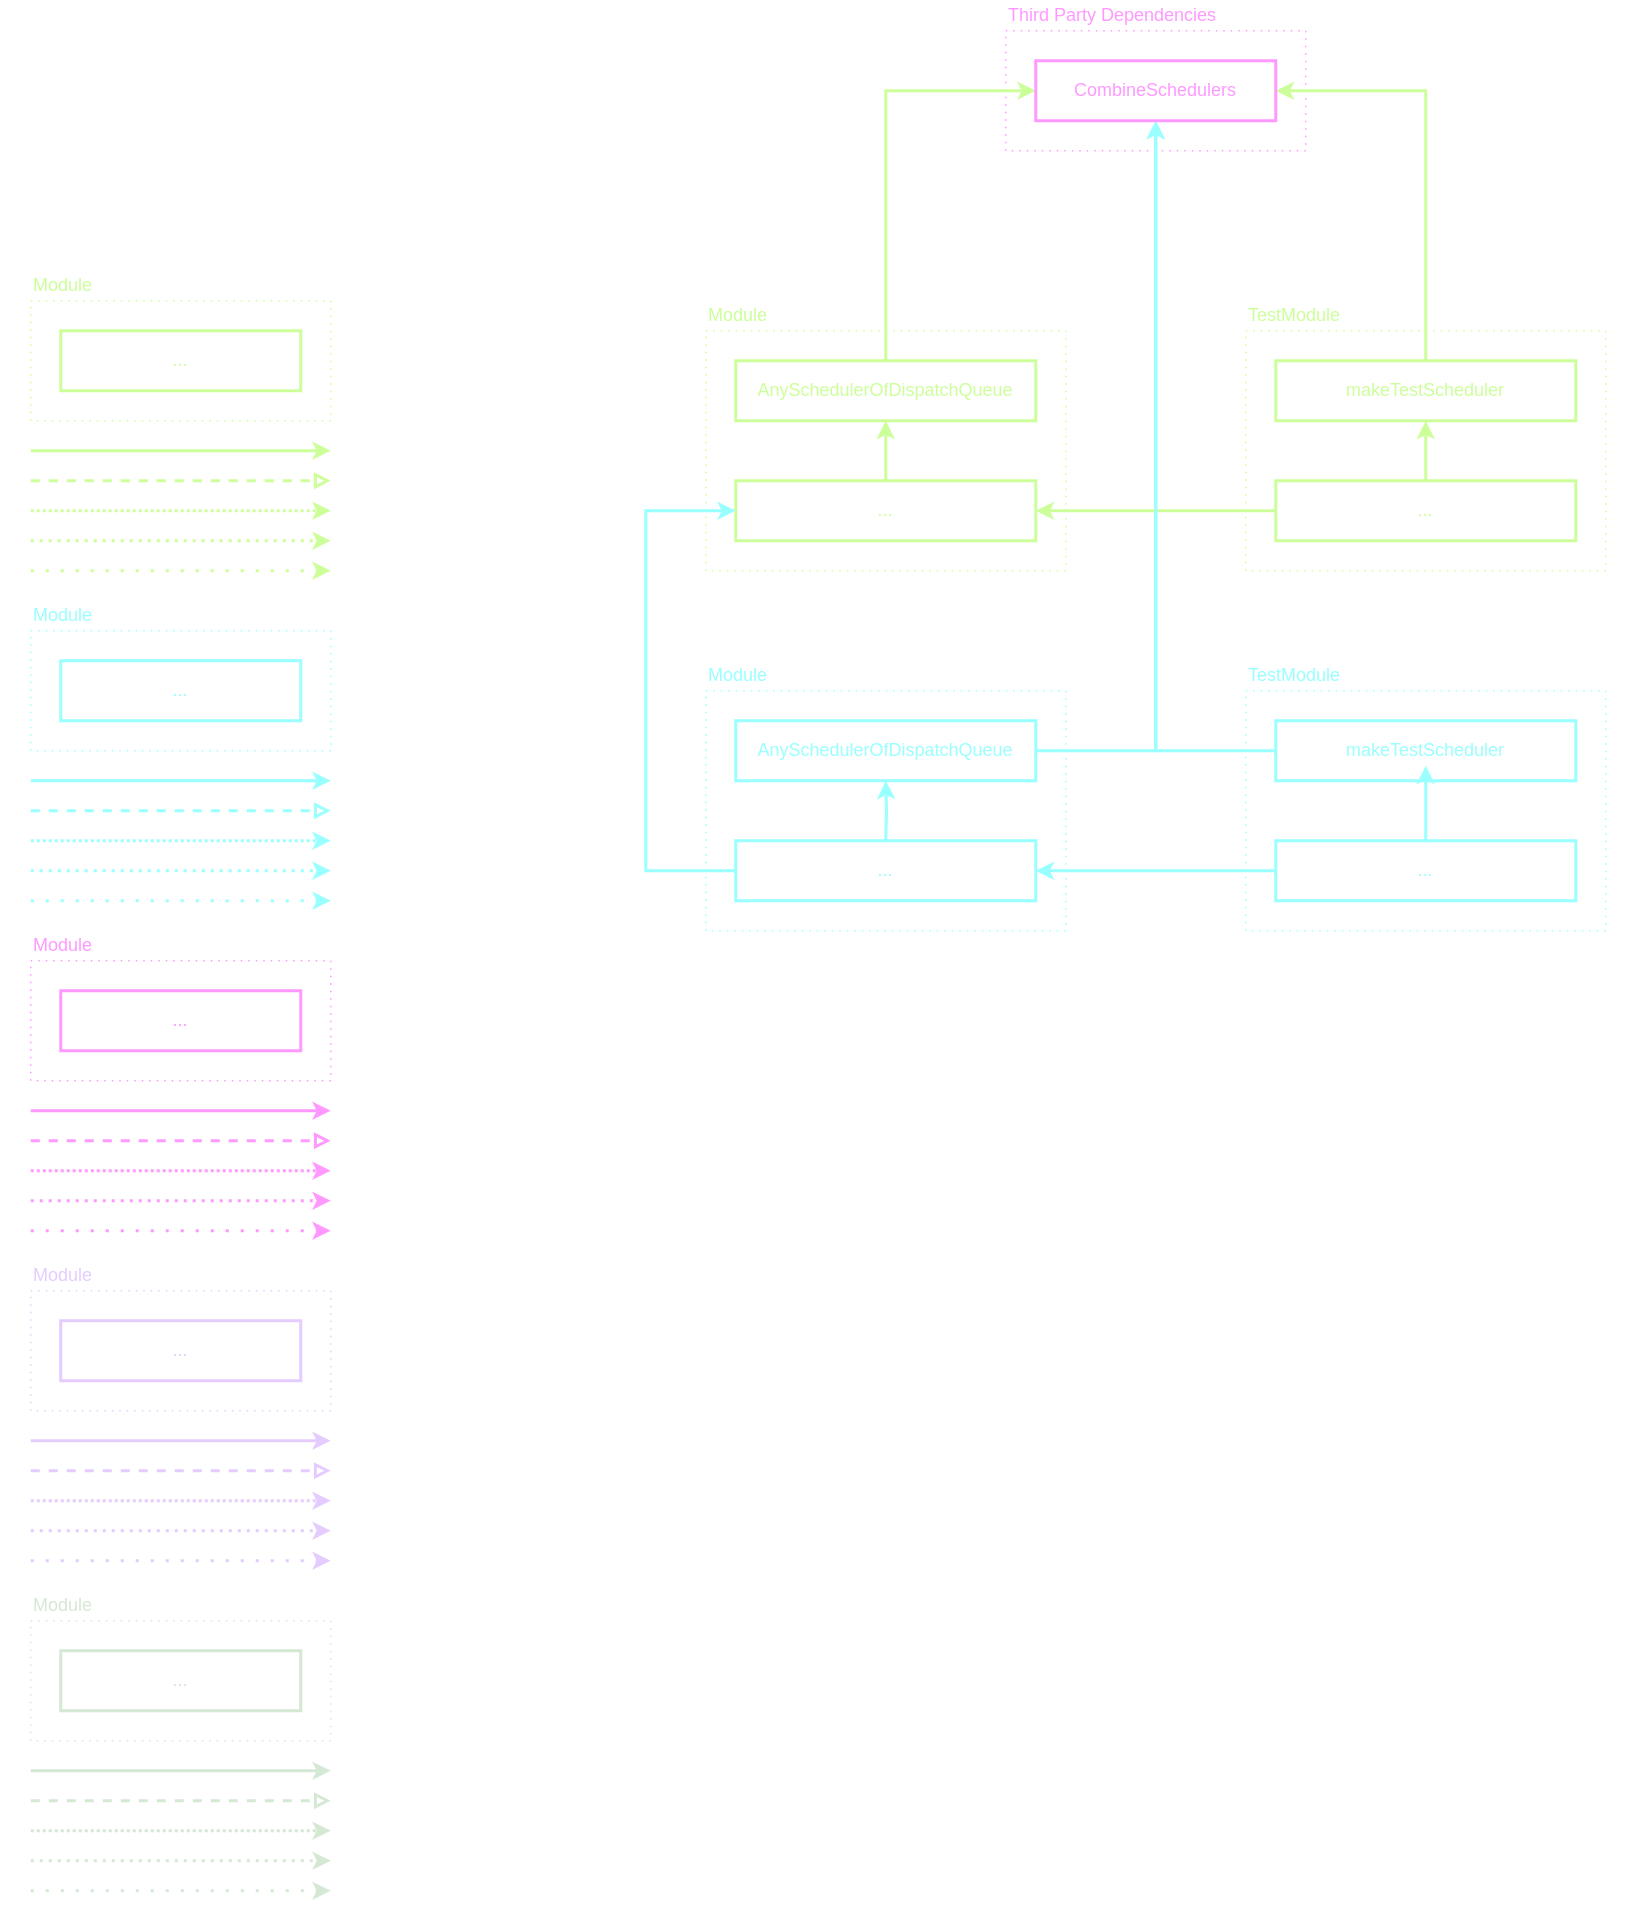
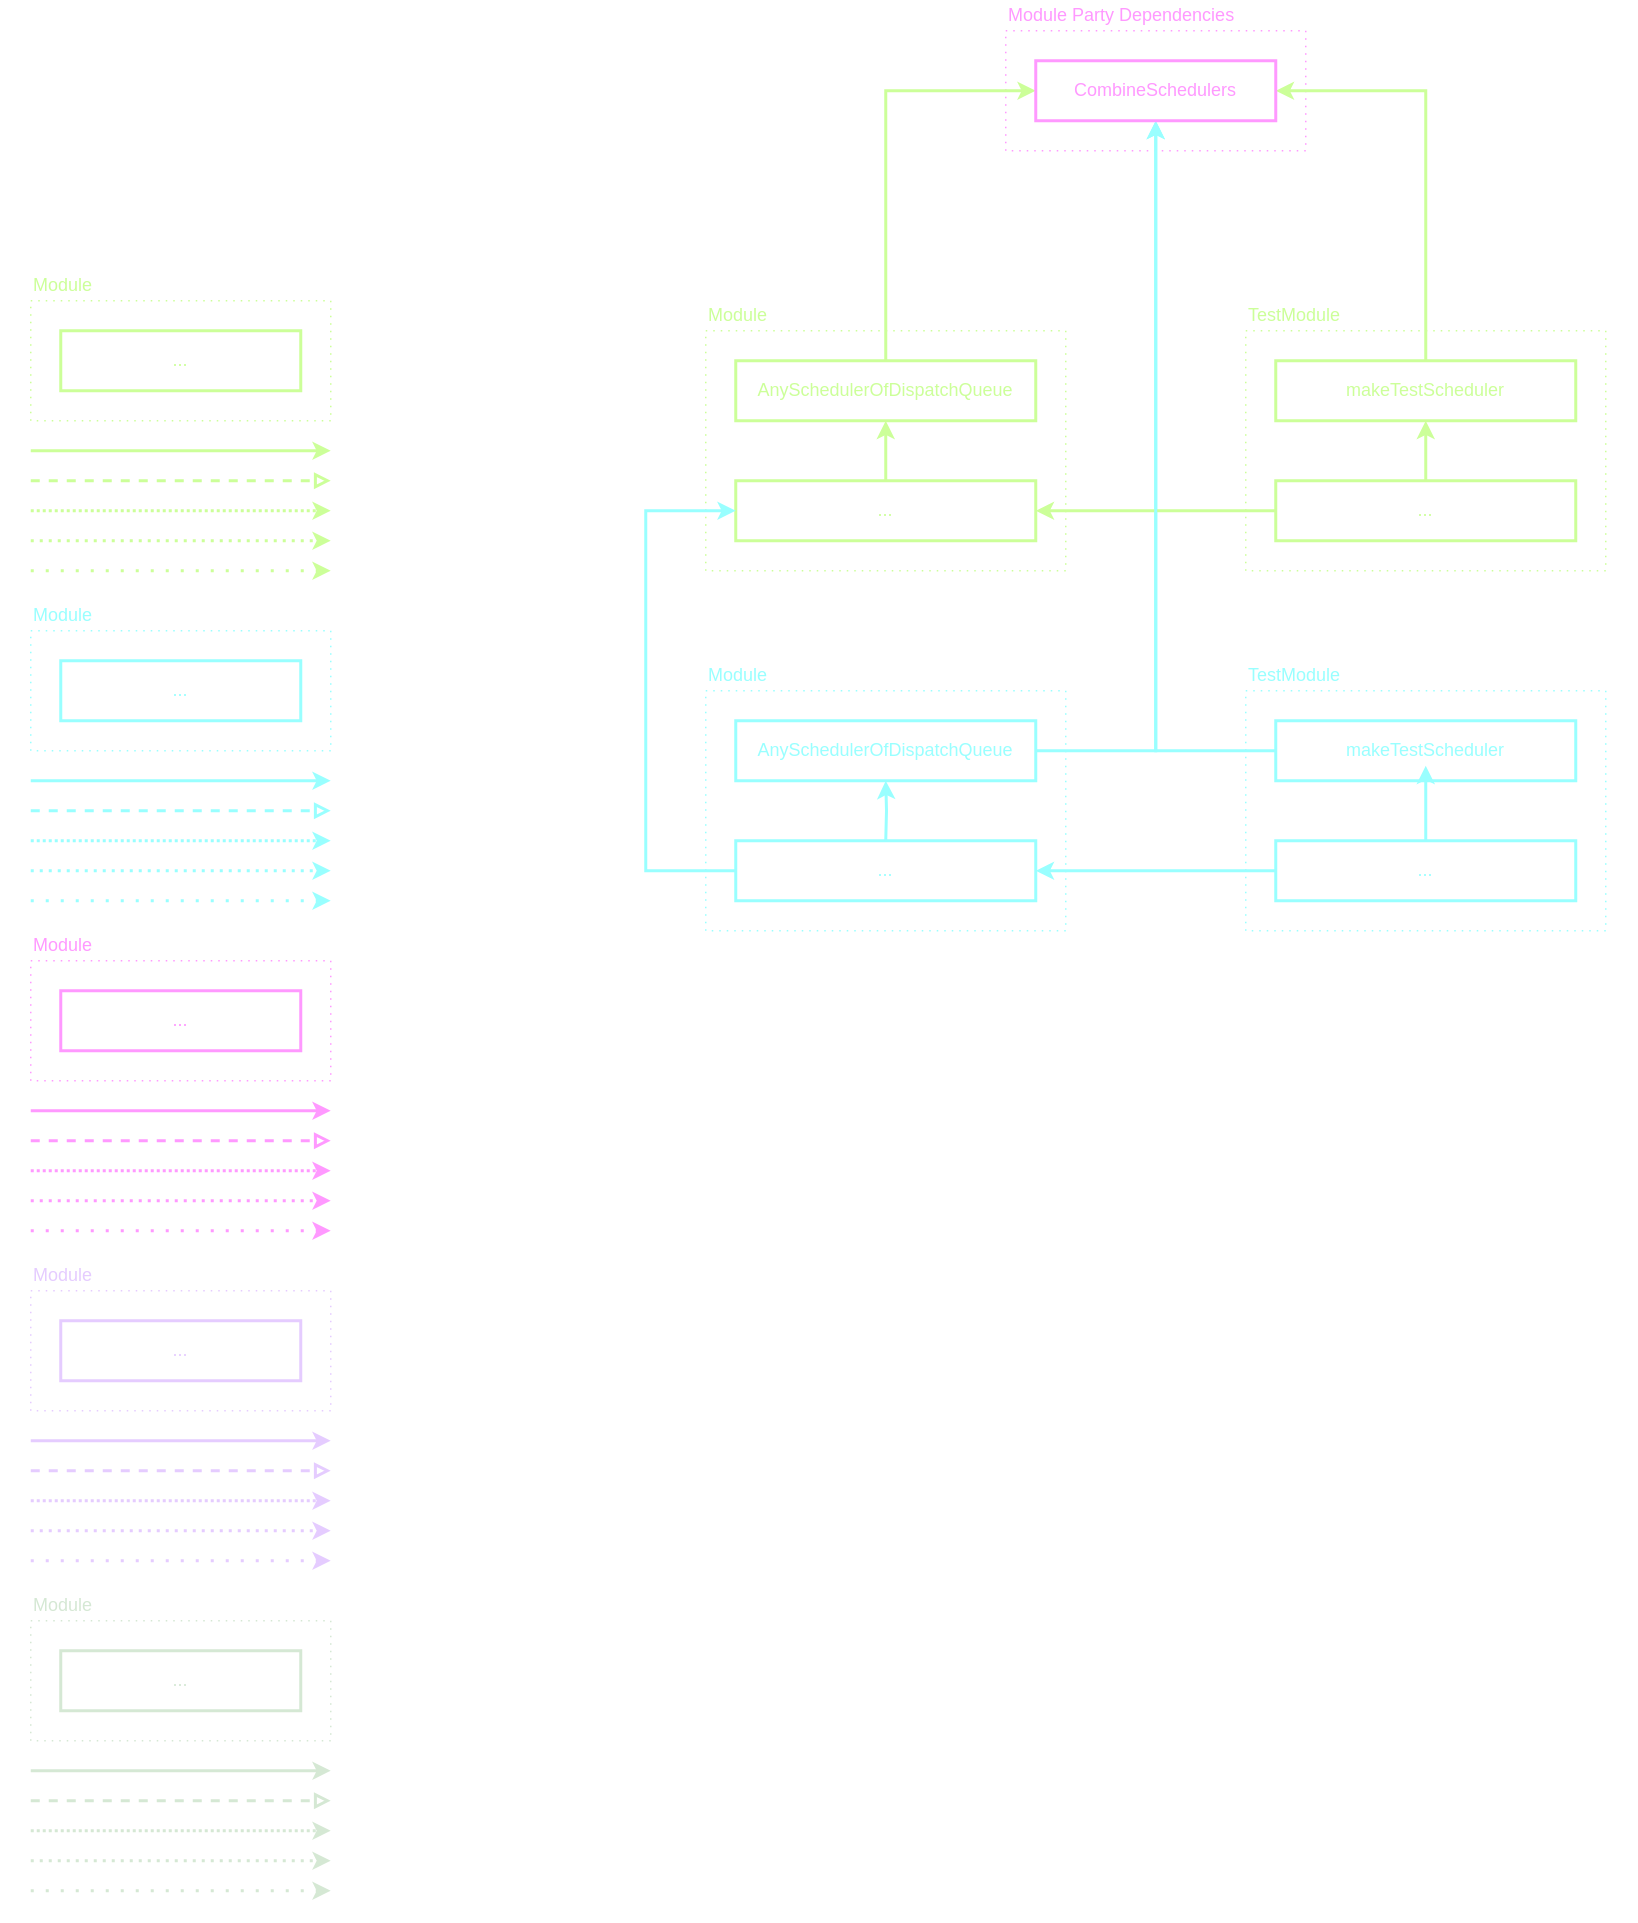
node "Third Party Dependencies": label "Third Party Dependencies" -> "Module Party Dependencies"
